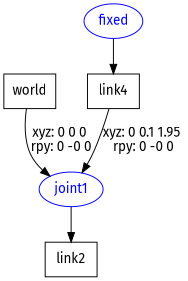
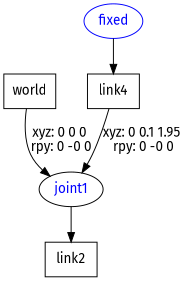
node "joint1": color blue -> black
